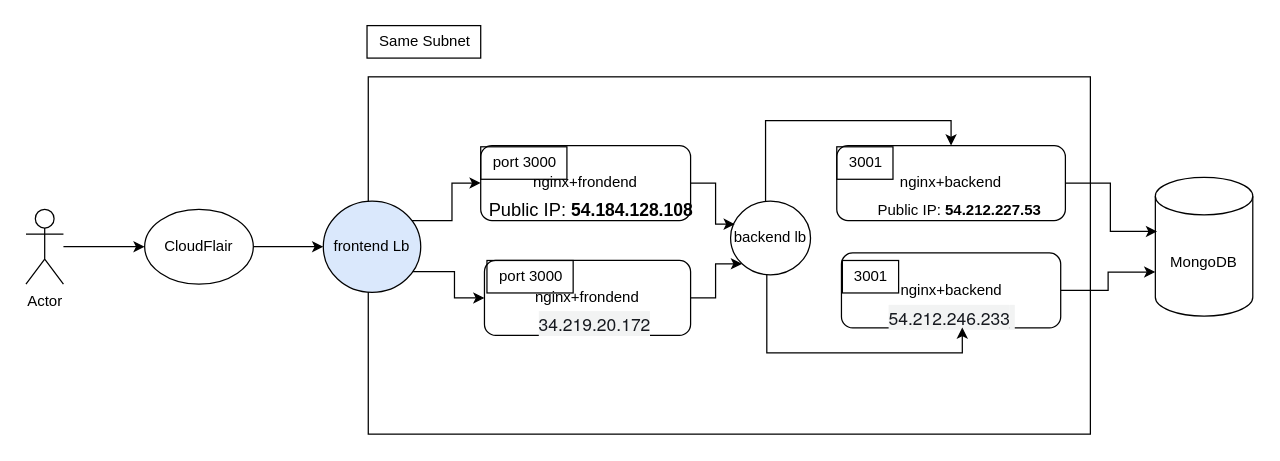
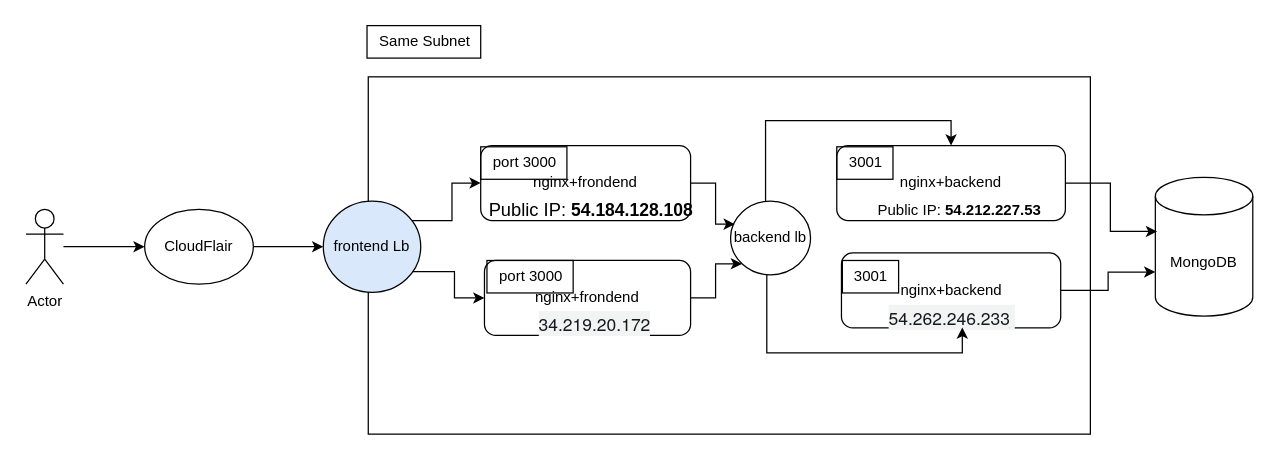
node "54.212.246.233": label "54.212.246.233" -> "54.262.246.233"
